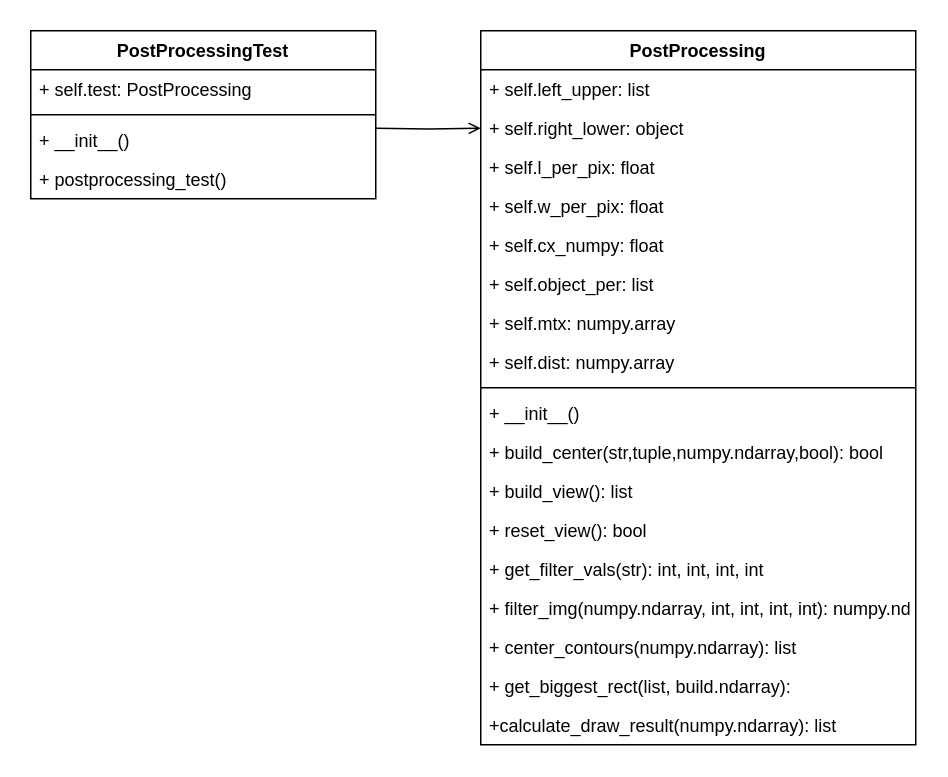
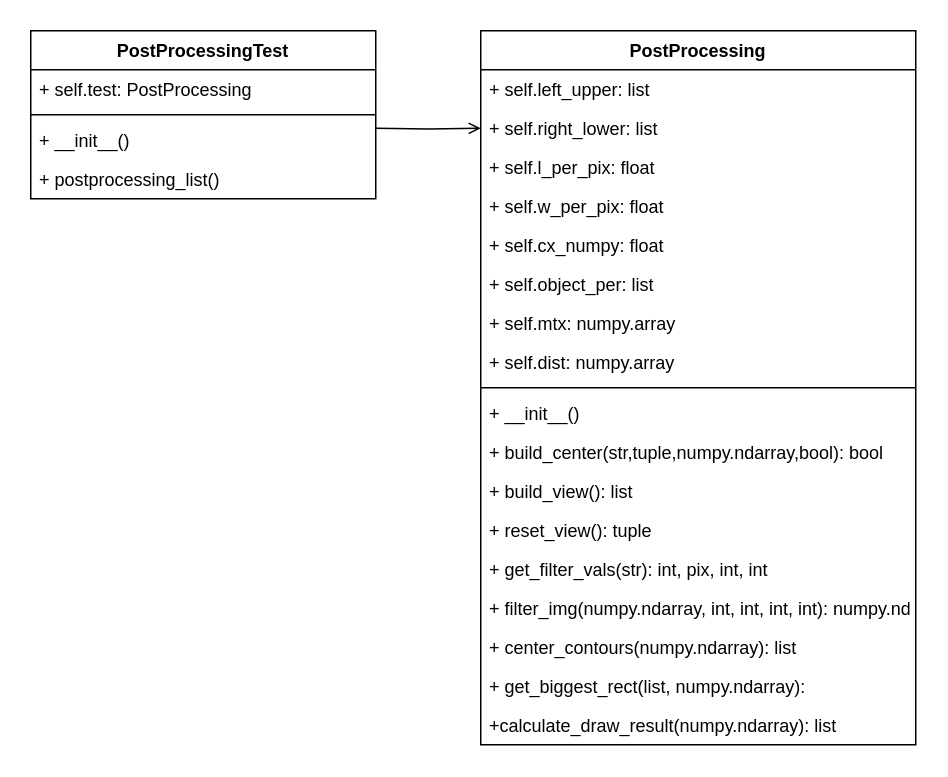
node "+ self.right_lower: object": label "+ self.right_lower: object" -> "+ self.right_lower: list"
node "+ postprocessing_test()": label "+ postprocessing_test()" -> "+ postprocessing_list()"
node "+ reset_view(): bool": label "+ reset_view(): bool" -> "+ reset_view(): tuple"
node "+ get_filter_vals(str): int, int, int, int": label "+ get_filter_vals(str): int, int, int, int" -> "+ get_filter_vals(str): int, pix, int, int"
node "+ get_biggest_rect(list, build.ndarray):": label "+ get_biggest_rect(list, build.ndarray):" -> "+ get_biggest_rect(list, numpy.ndarray):"
